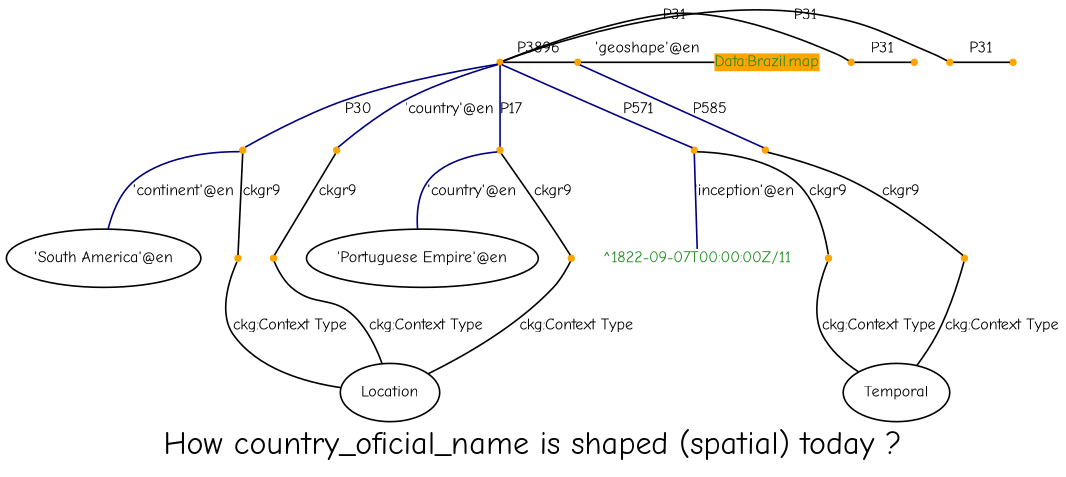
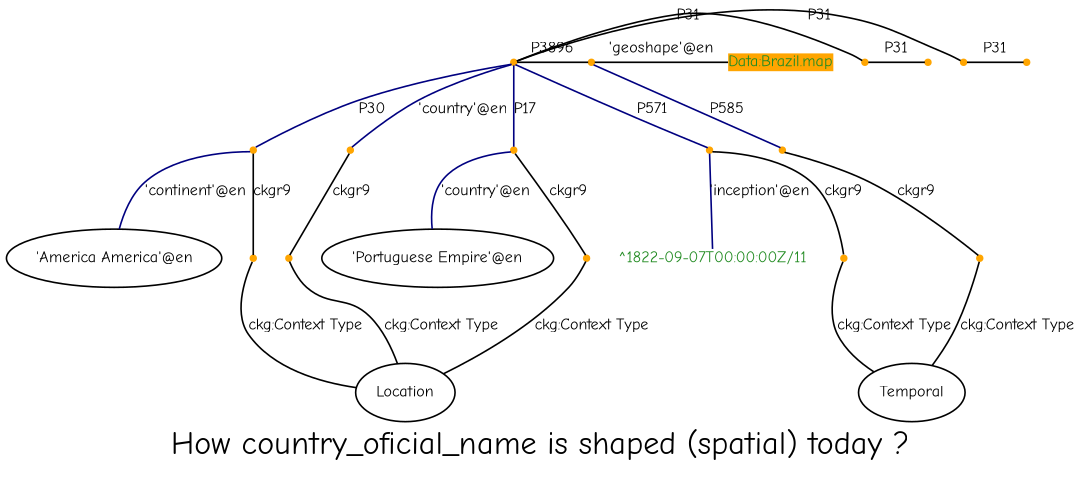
node "'South America'@en": label "'South America'@en" -> "'America America'@en"
